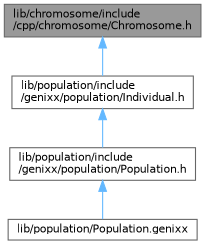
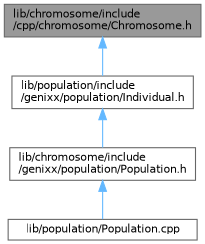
node "lib/population/include /genixx/population/Population.h": label "lib/population/include /genixx/population/Population.h" -> "lib/chromosome/include /genixx/population/Population.h"
node "lib/population/Population.genixx": label "lib/population/Population.genixx" -> "lib/population/Population.cpp"
